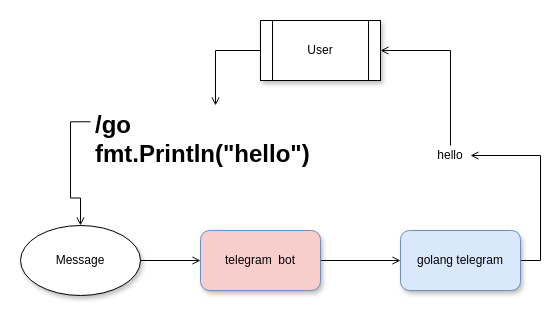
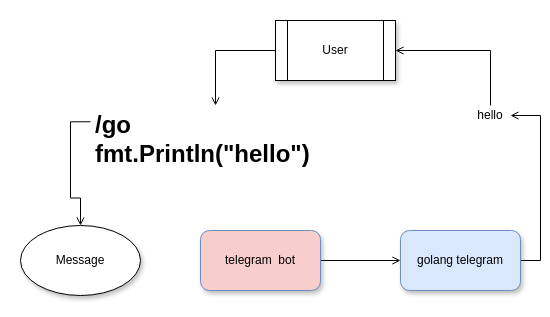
node "User": moved (321, 51) -> (336, 51)
node "hello": moved (451, 156) -> (491, 116)
edge "Message" -> "telegram bot": removed
